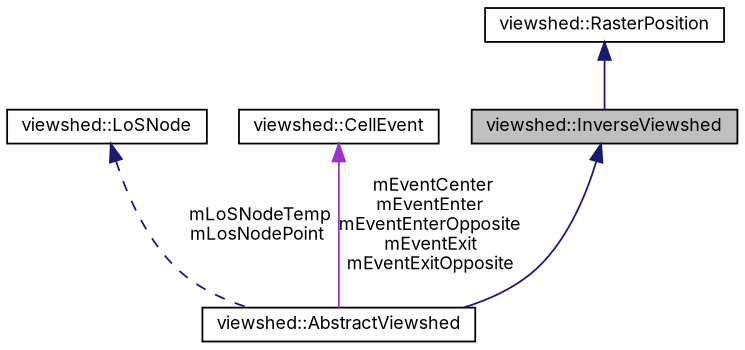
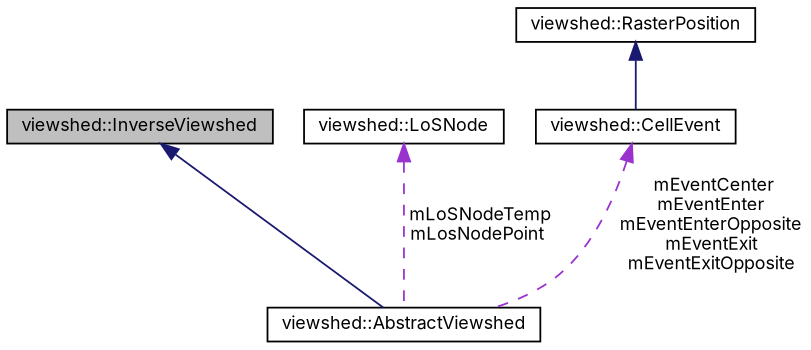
edge "viewshed::InverseViewshed" -> "viewshed::RasterPosition": now "viewshed::CellEvent" -> "viewshed::RasterPosition"
edge "viewshed::AbstractViewshed" -> "viewshed::CellEvent": style solid -> dashed
edge "viewshed::AbstractViewshed" -> "viewshed::LoSNode": color midnightblue -> darkorchid3
